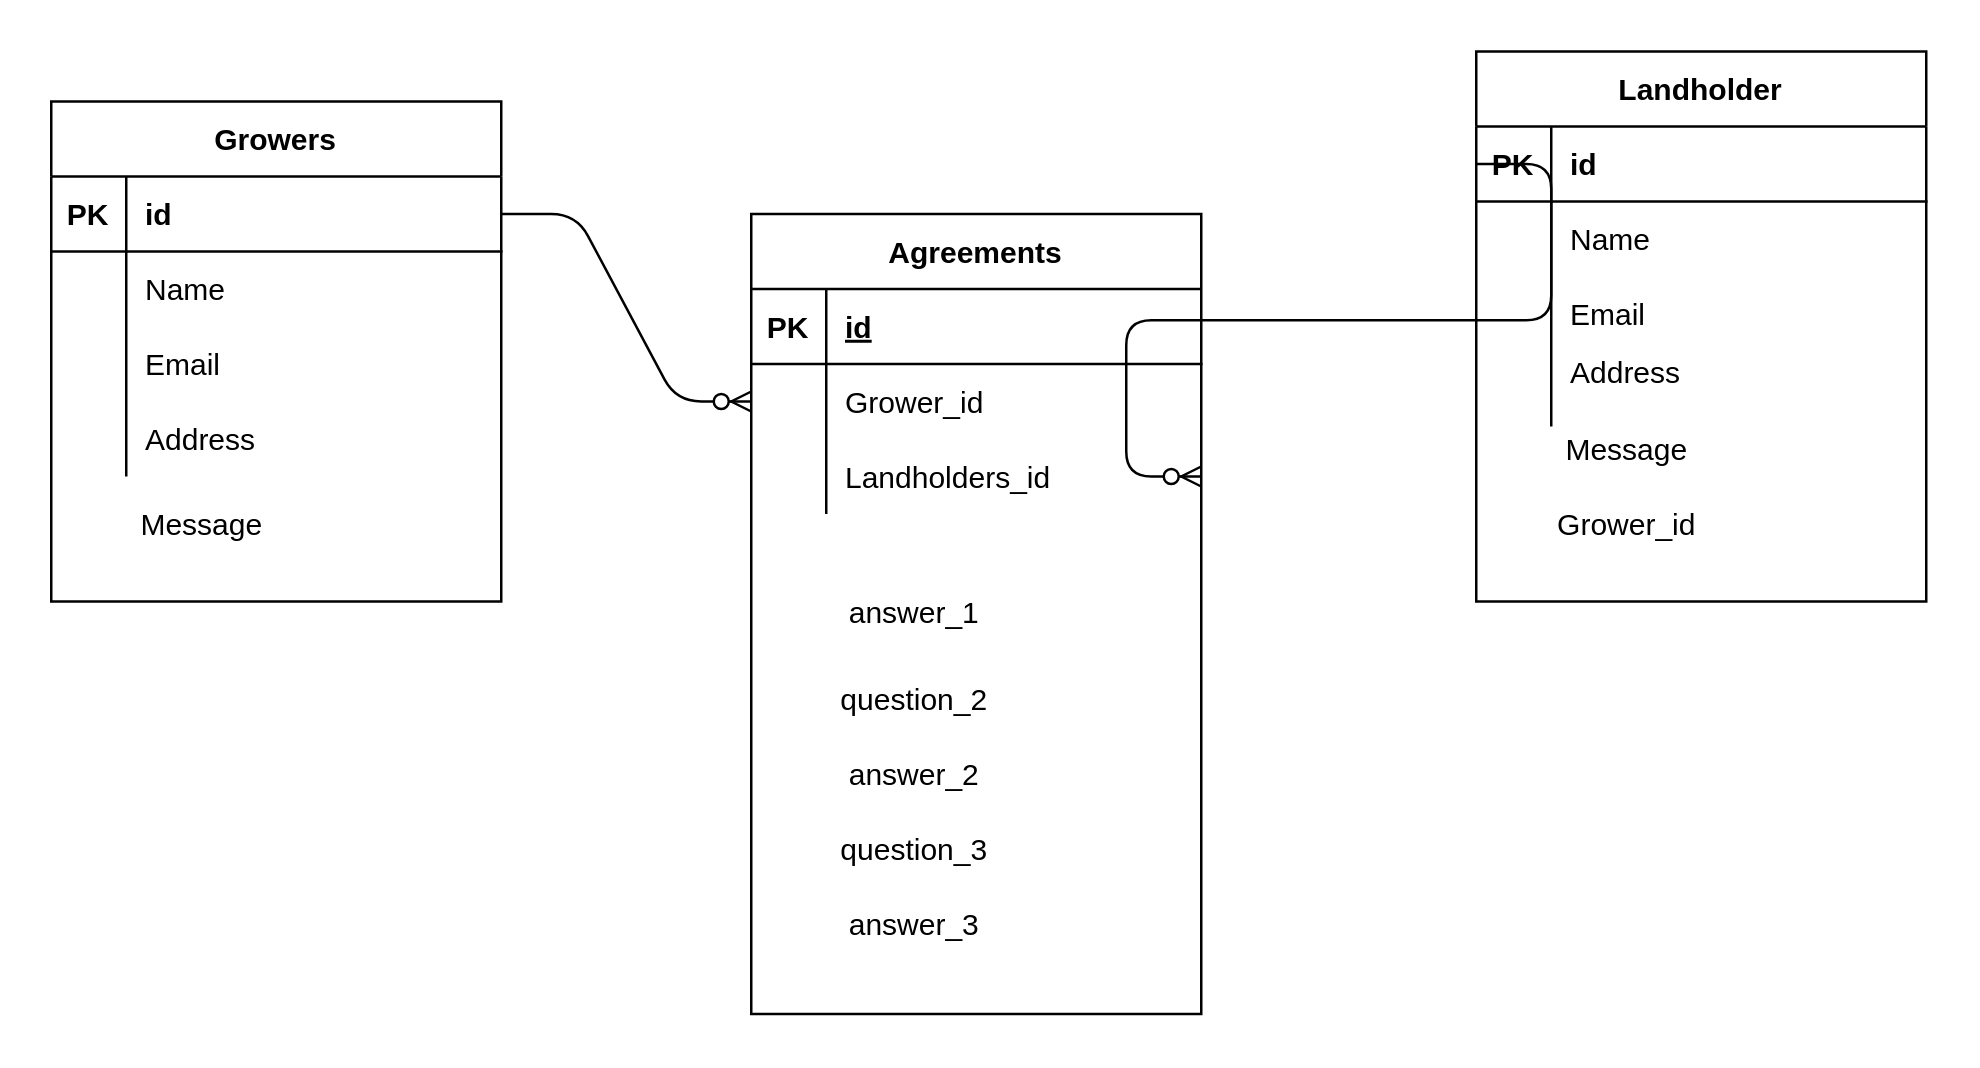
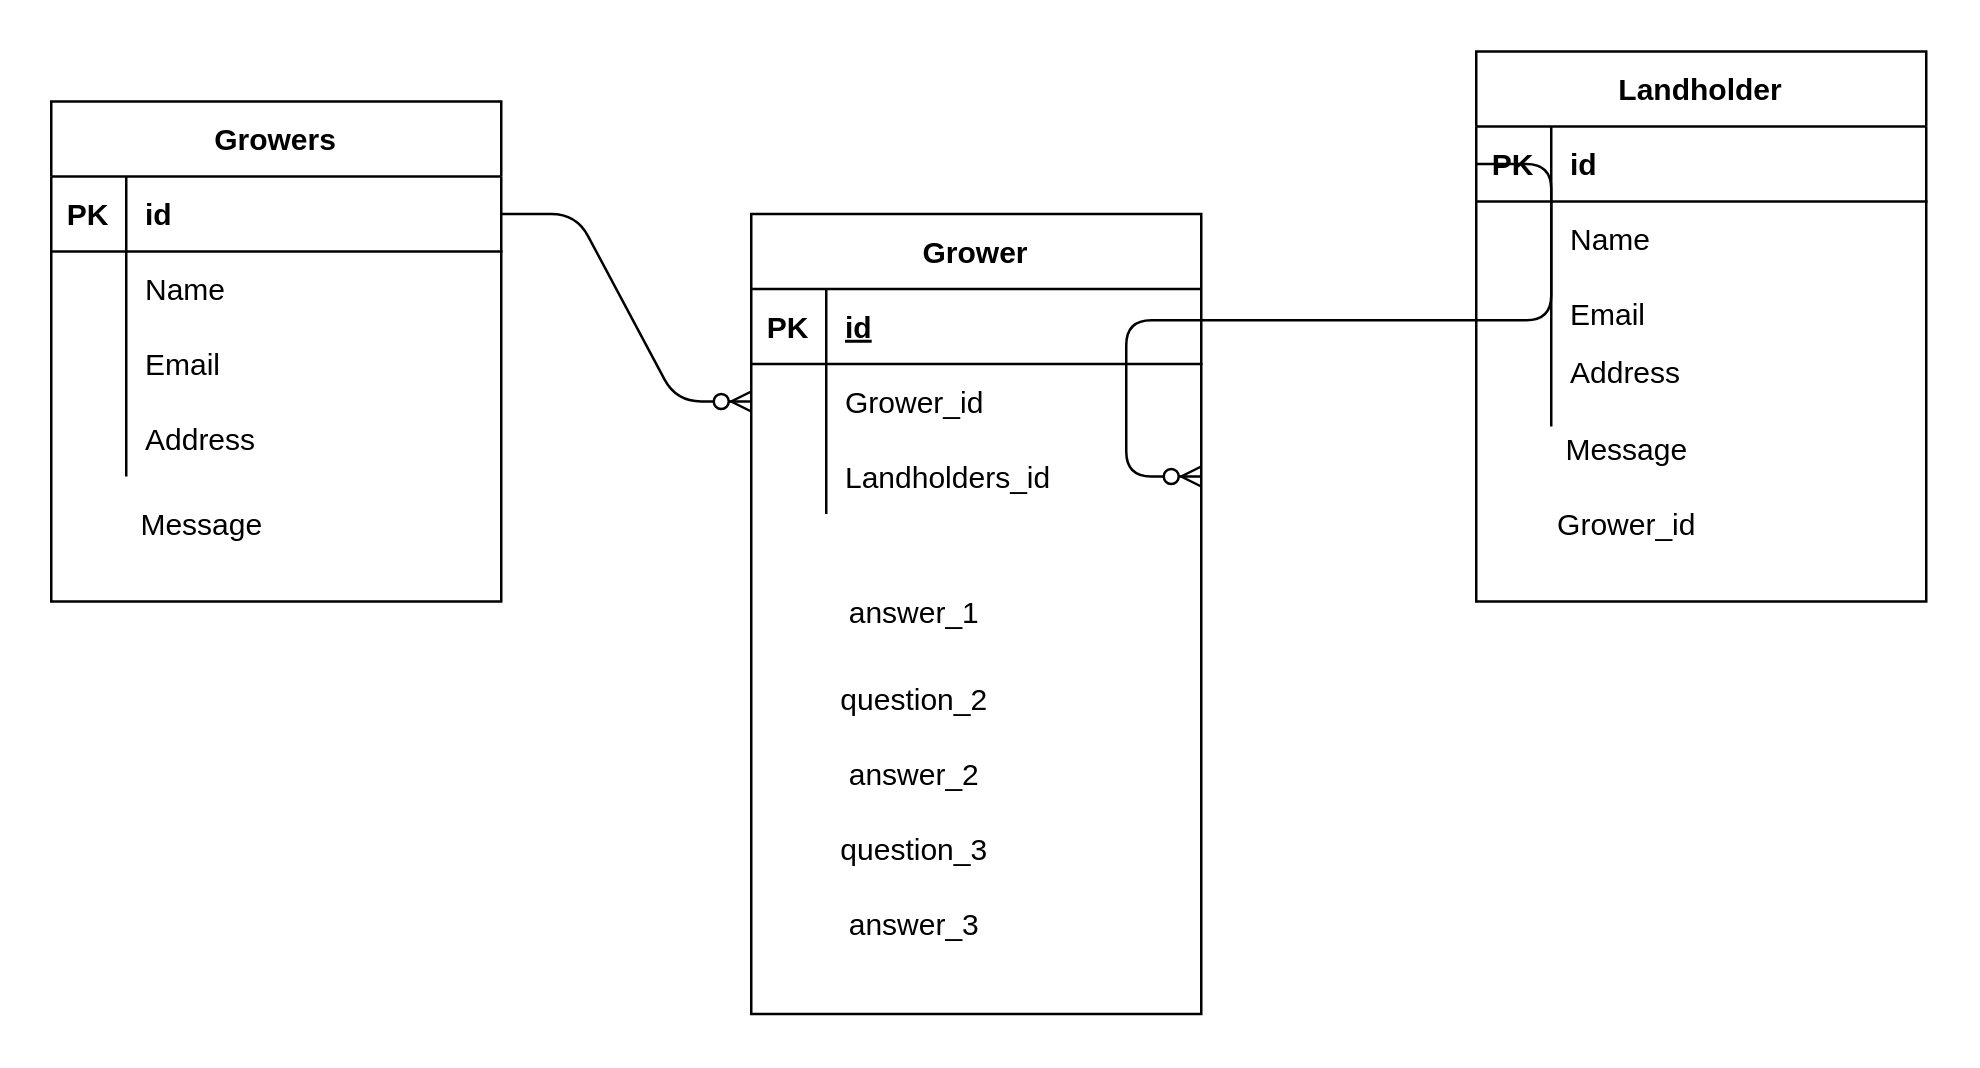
node "Agreements": label "Agreements" -> "Grower"
